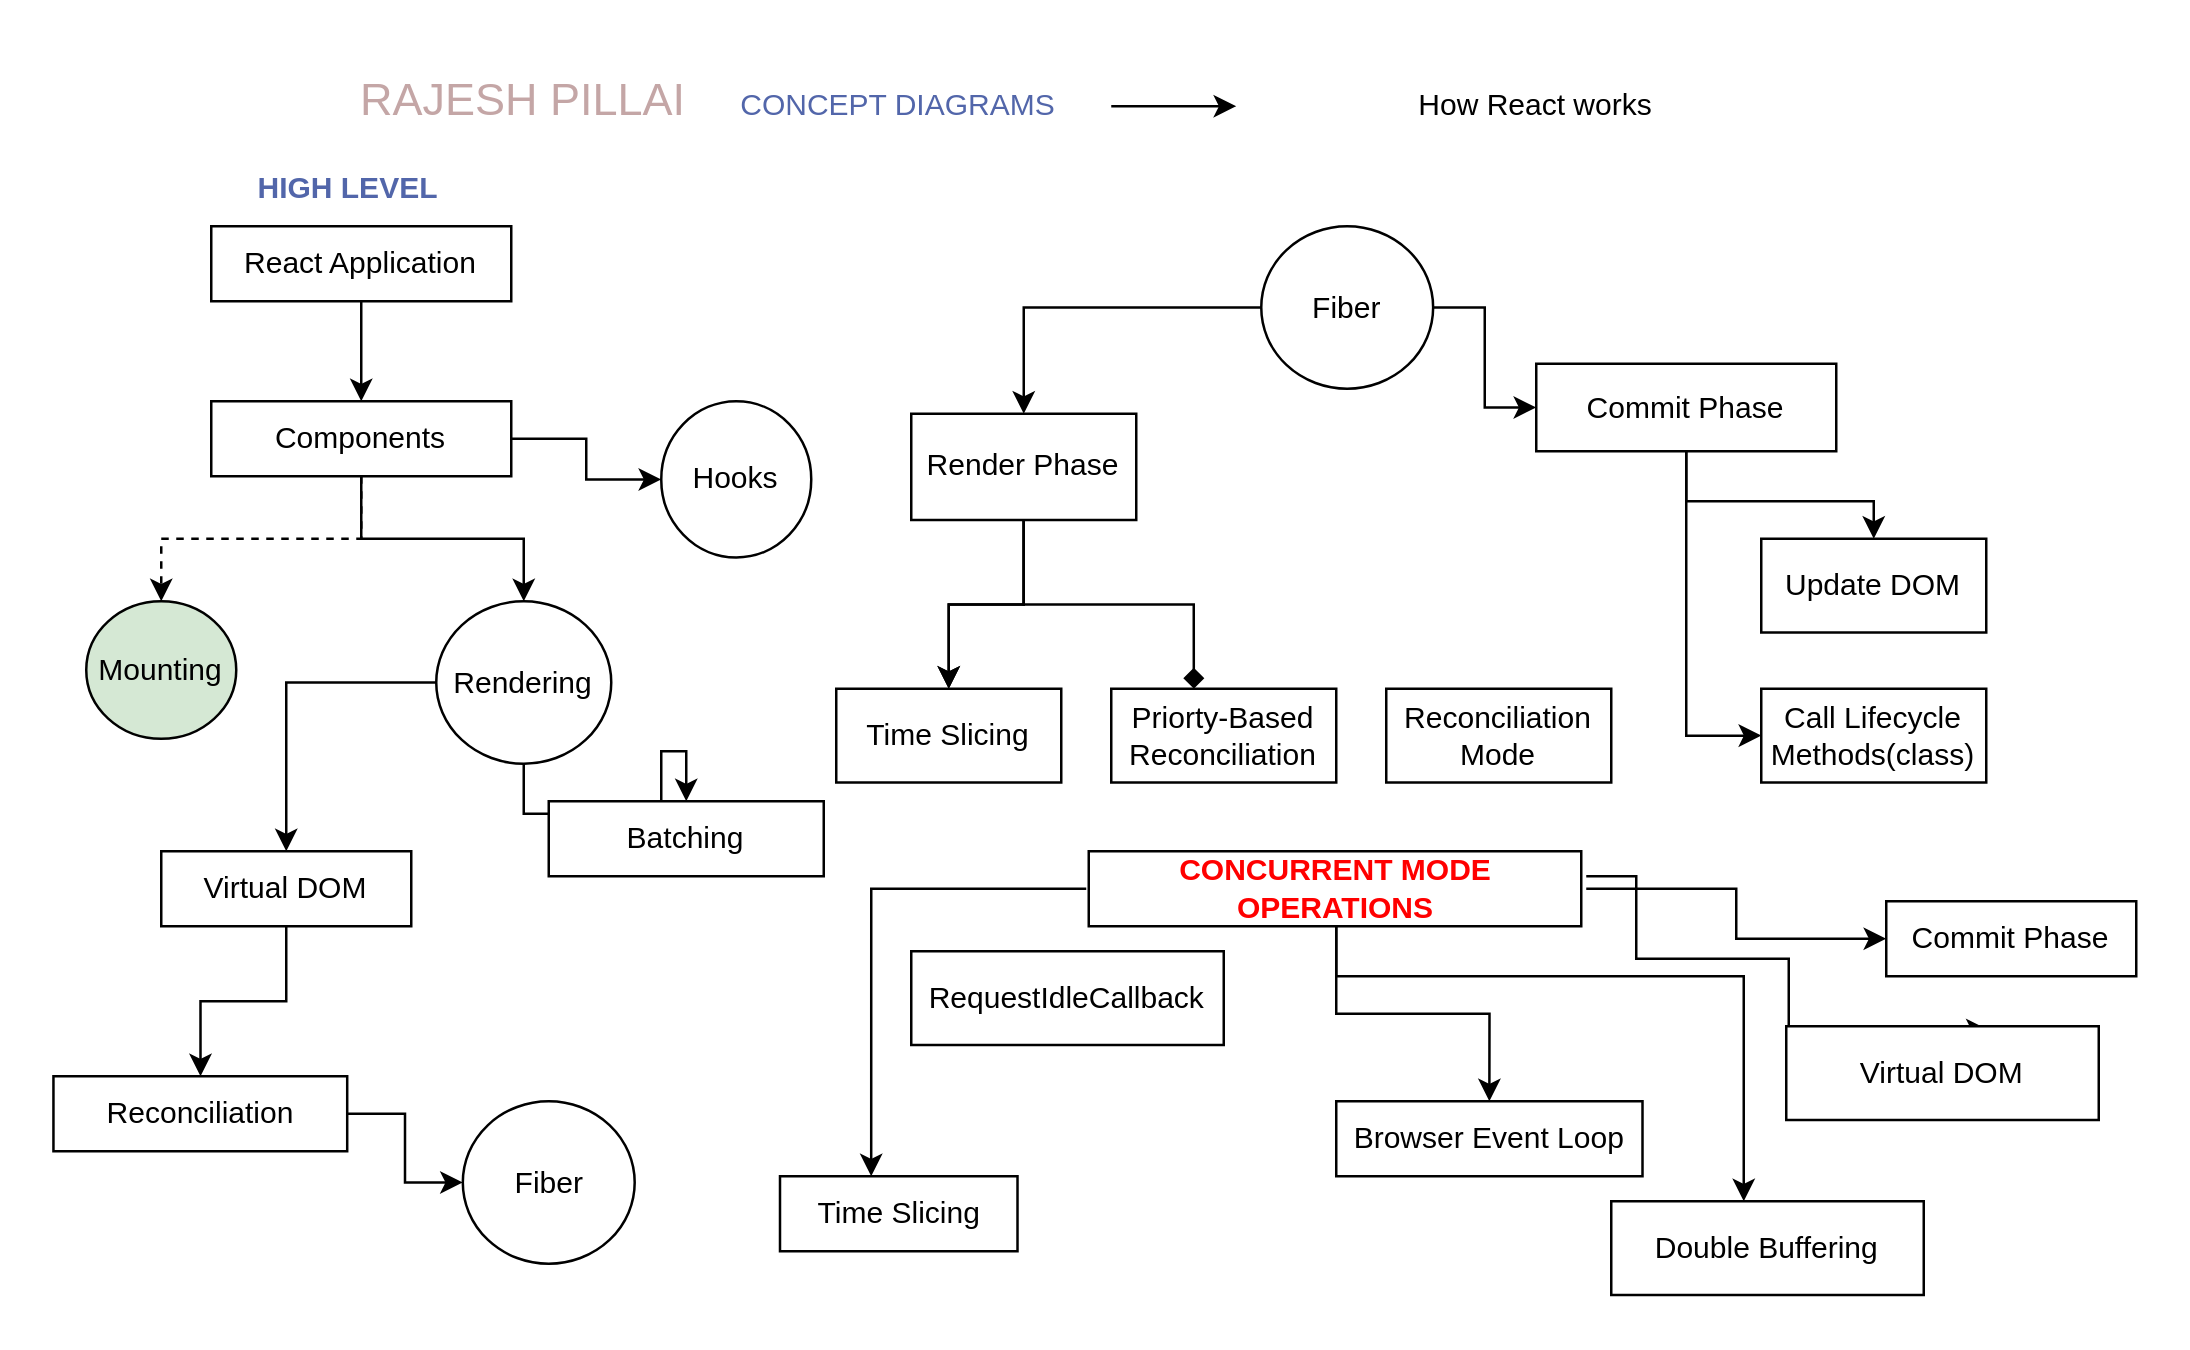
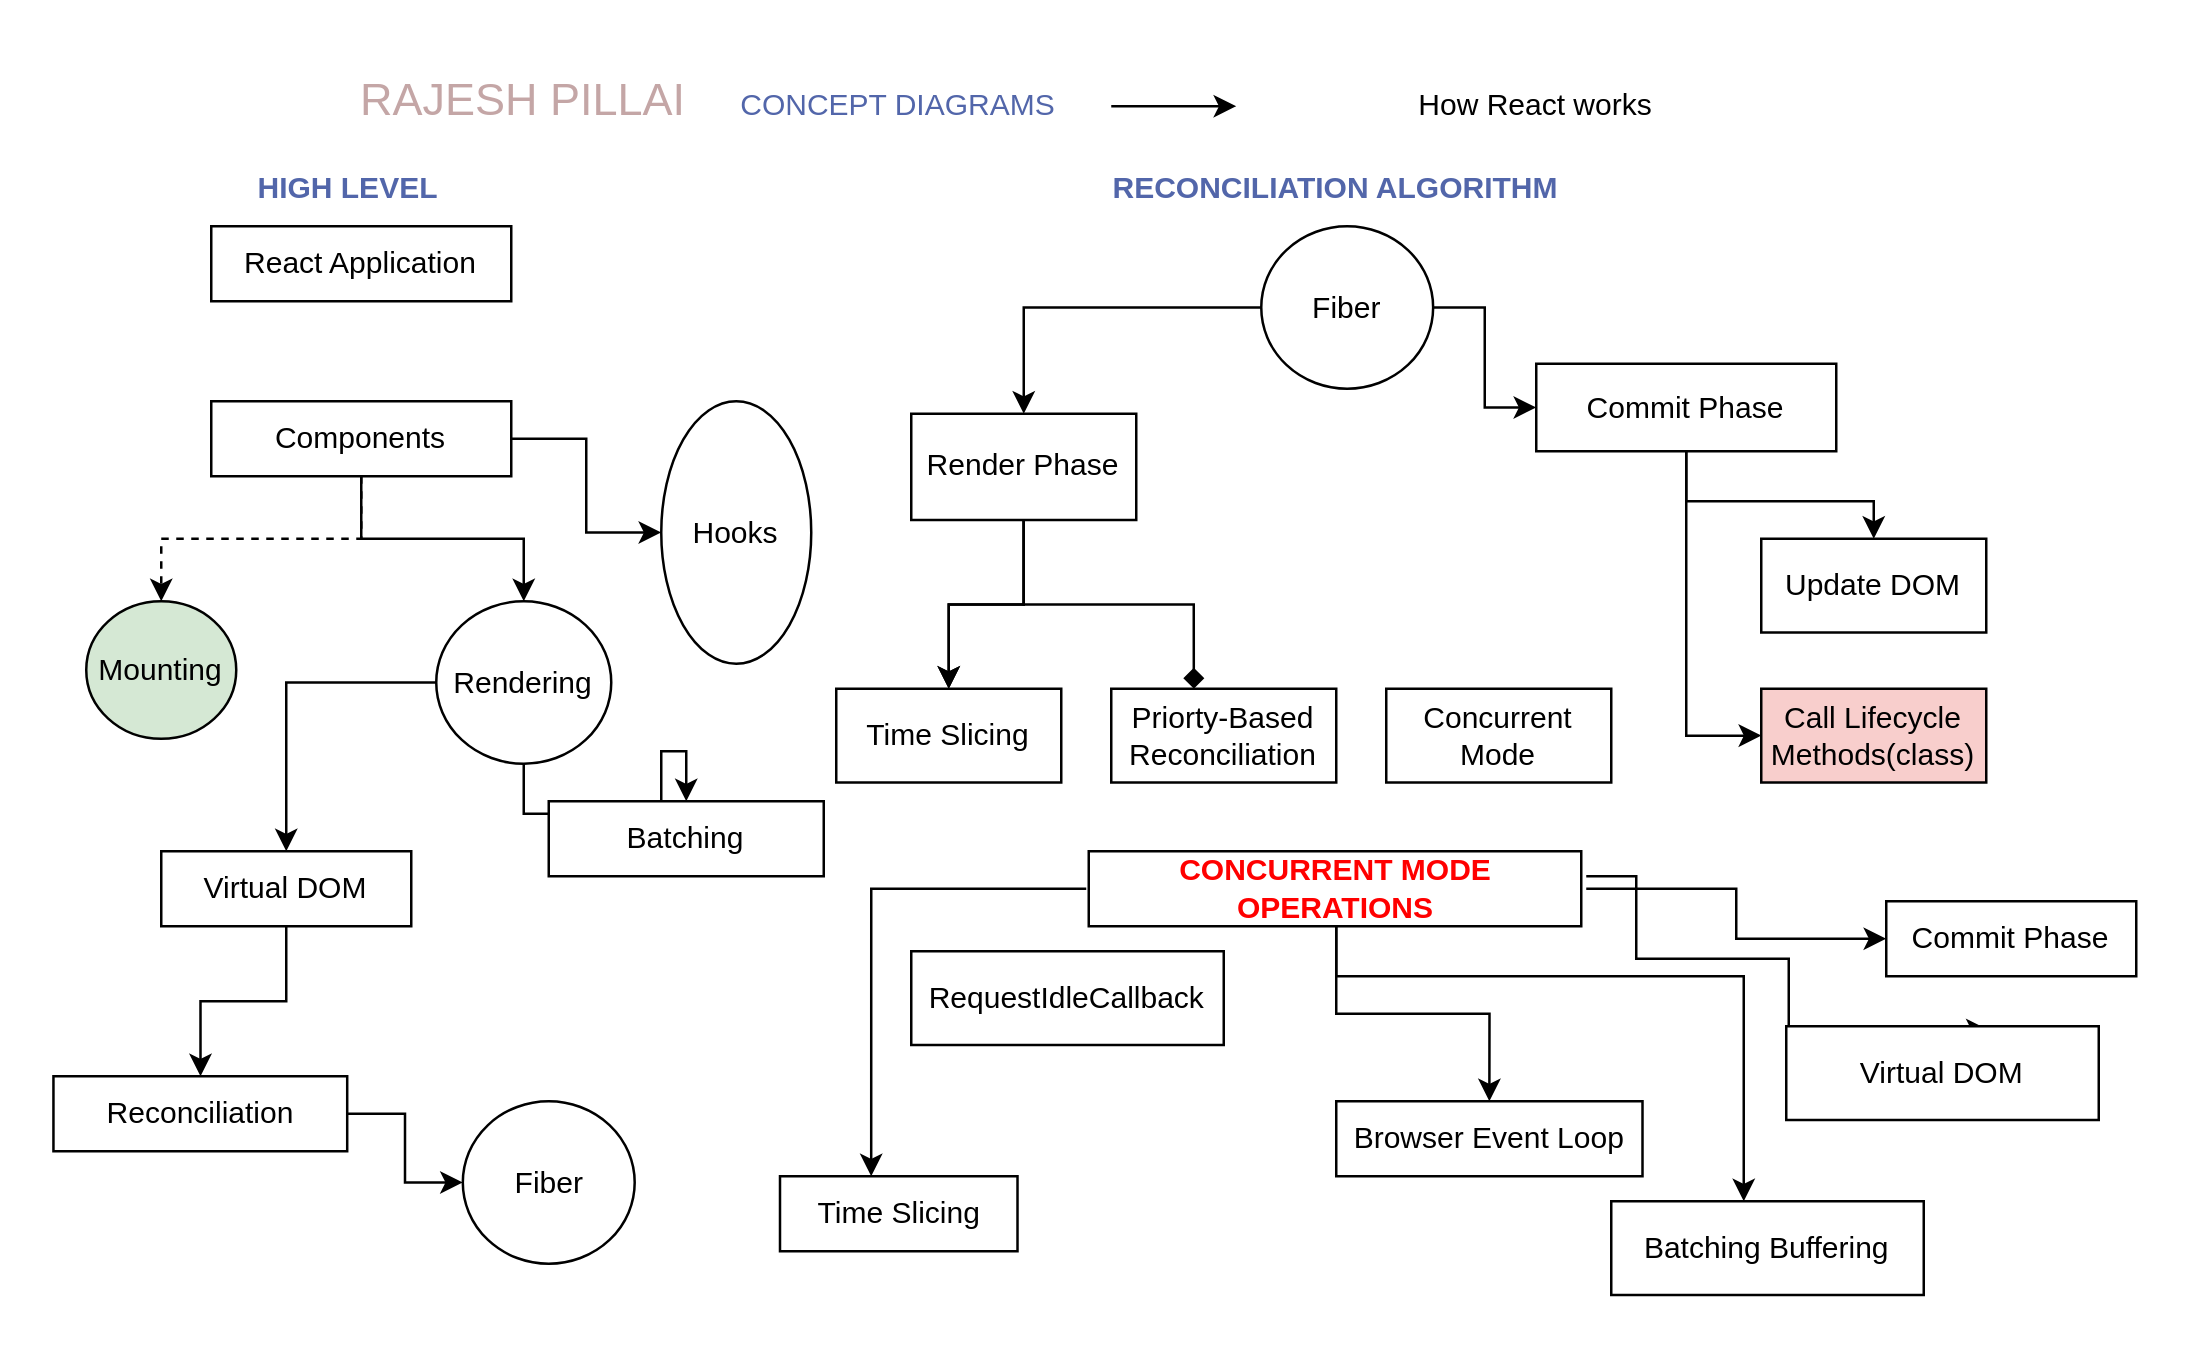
node "RECONCILIATION ALGORITHM": added
edge "React Application" -> "Components": removed
node "Hooks": size 150x156 -> 150x263
node "Reconciliation Mode": label "Reconciliation Mode" -> "Concurrent Mode"
node "Call Lifecycle Methods(class)": fillcolor #ffffff -> #f8cecc
node "Double Buffering": label "Double Buffering" -> "Batching Buffering"
